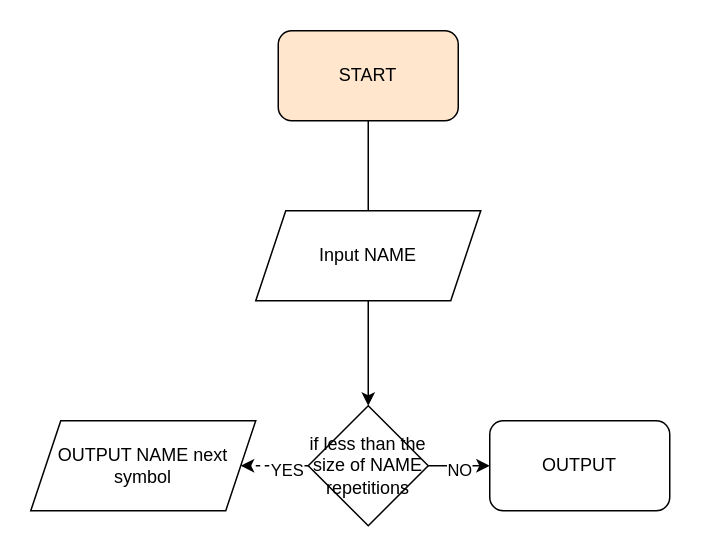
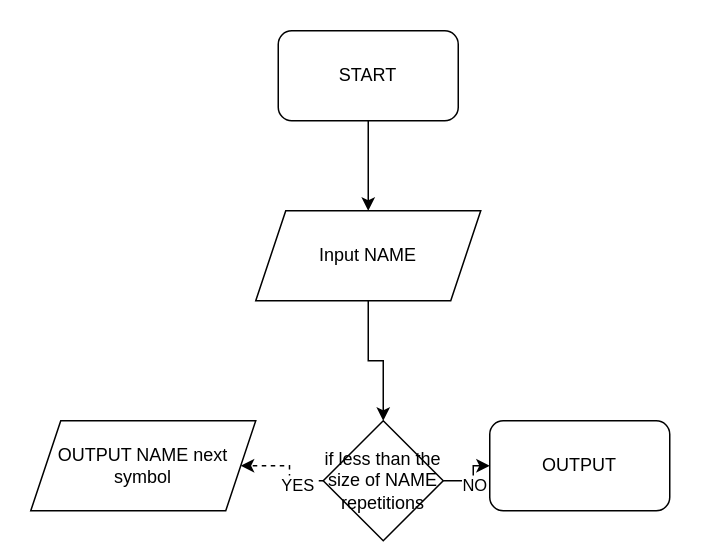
node "START": fillcolor #ffe6cc -> #ffffff
edge "START" -- "Input NAME": arrowhead none -> classic
node "if less than the size of NAME repetitions": moved (368, 466) -> (383, 481)
